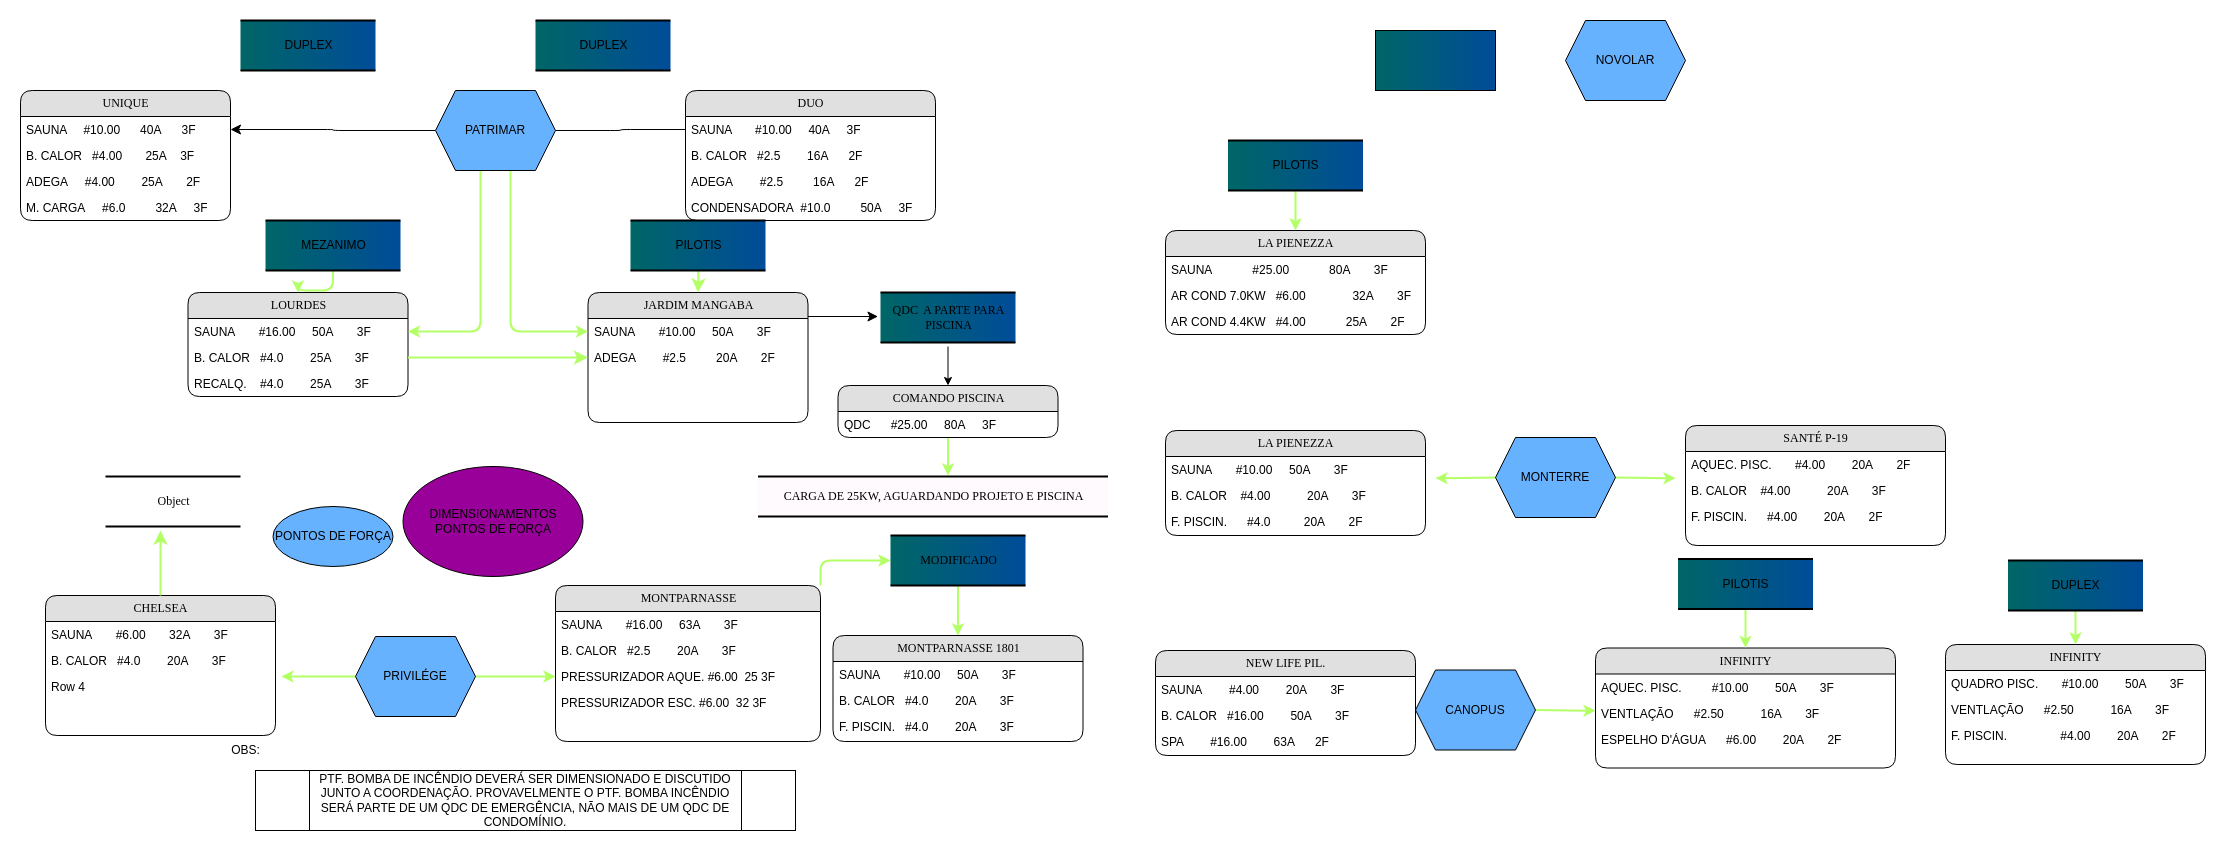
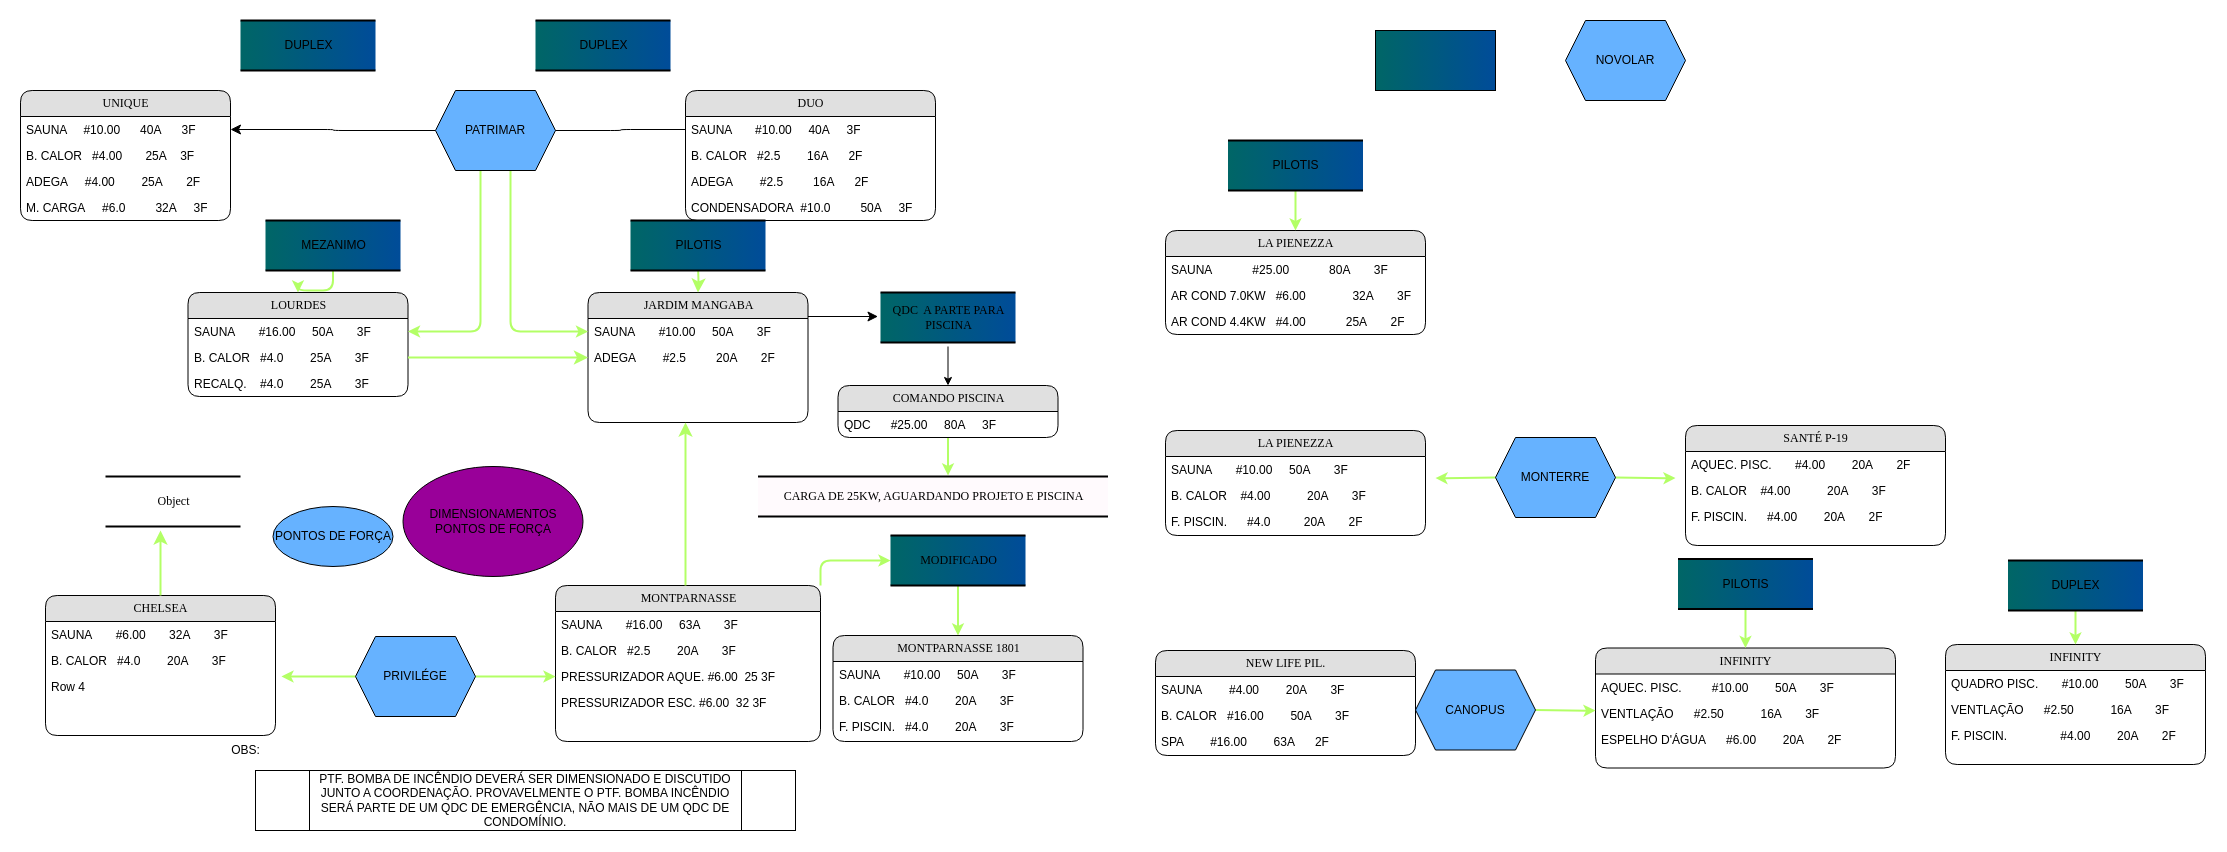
edge "MONTPARNASSE" -> "JARDIM MANGABA": added
